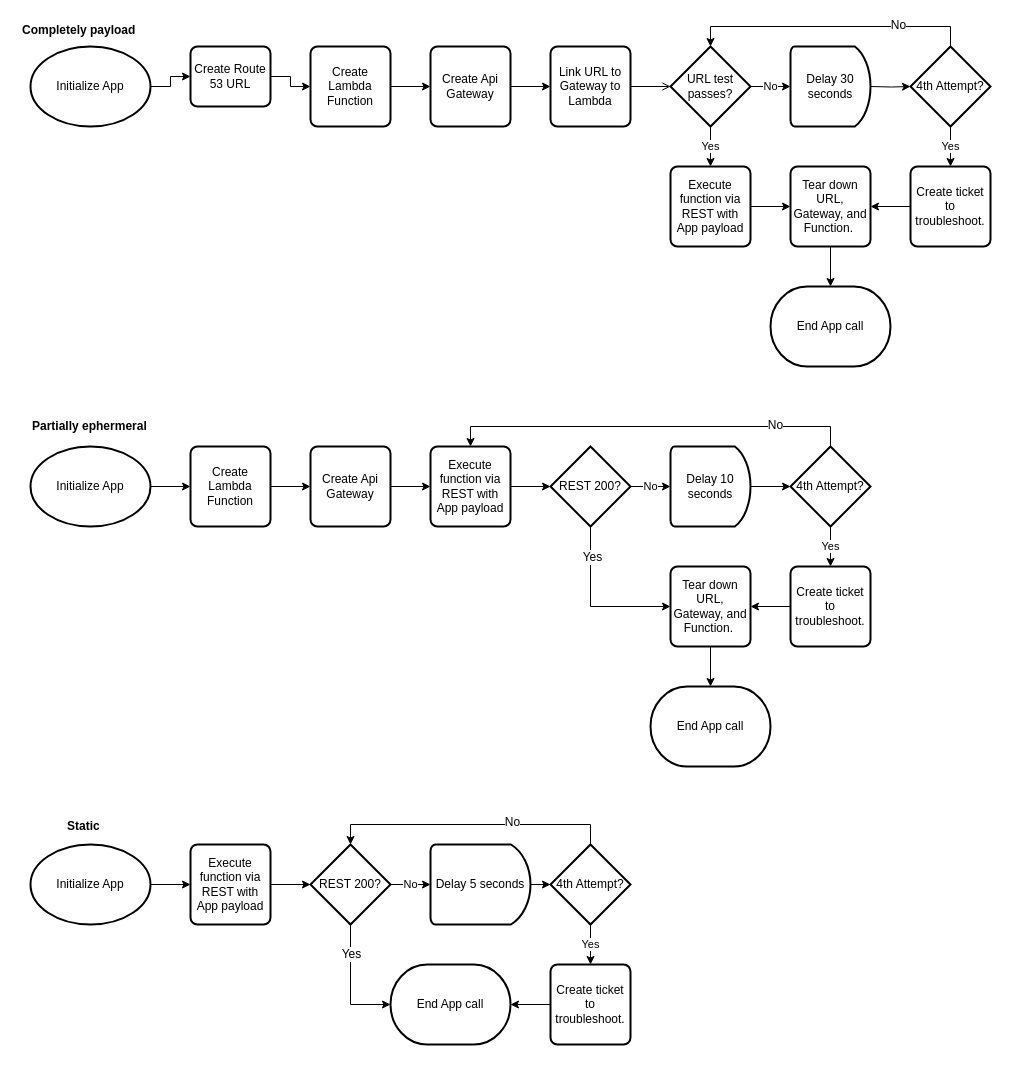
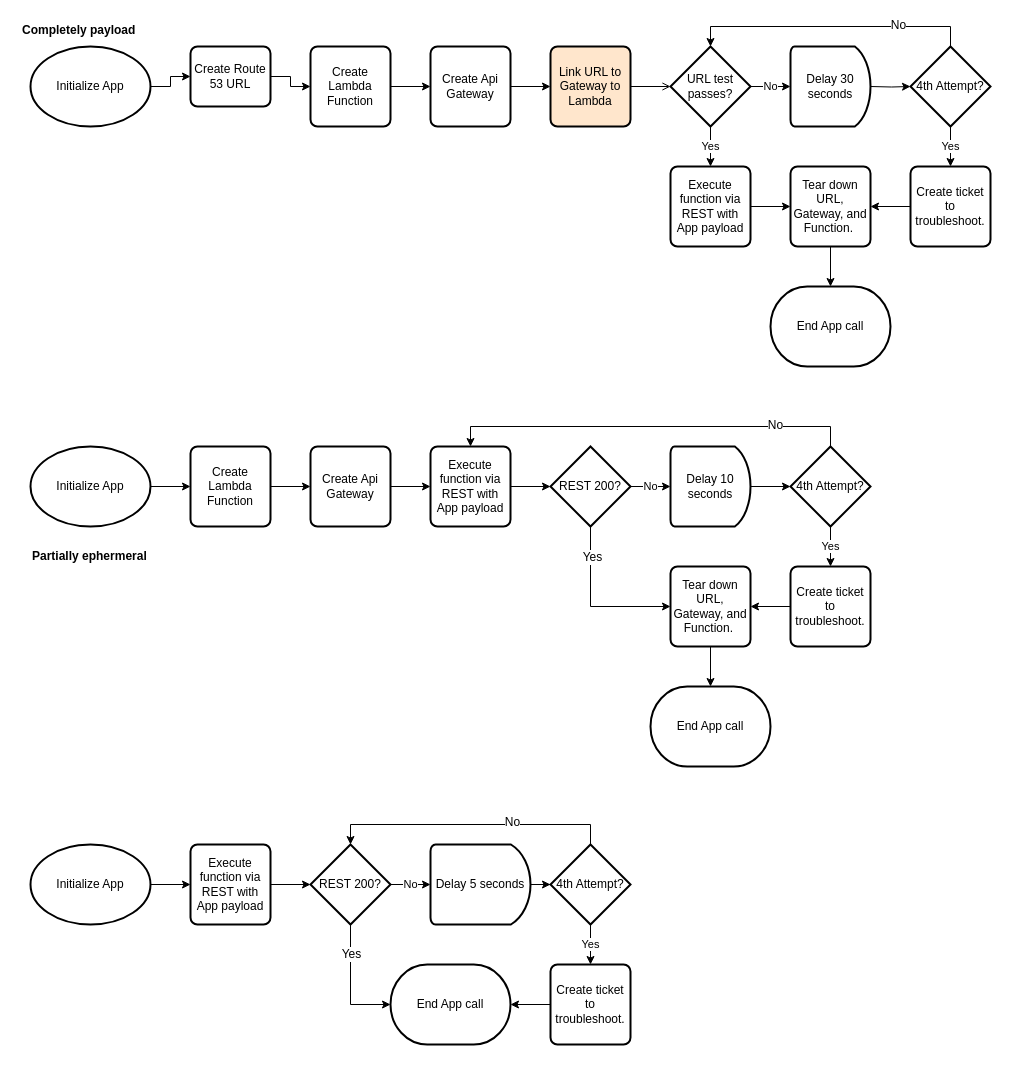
node "Link URL to Gateway to Lambda": fillcolor #ffffff -> #ffe6cc
node "Partially ephermeral": moved (91, 427) -> (91, 557)
node "Static": removed
